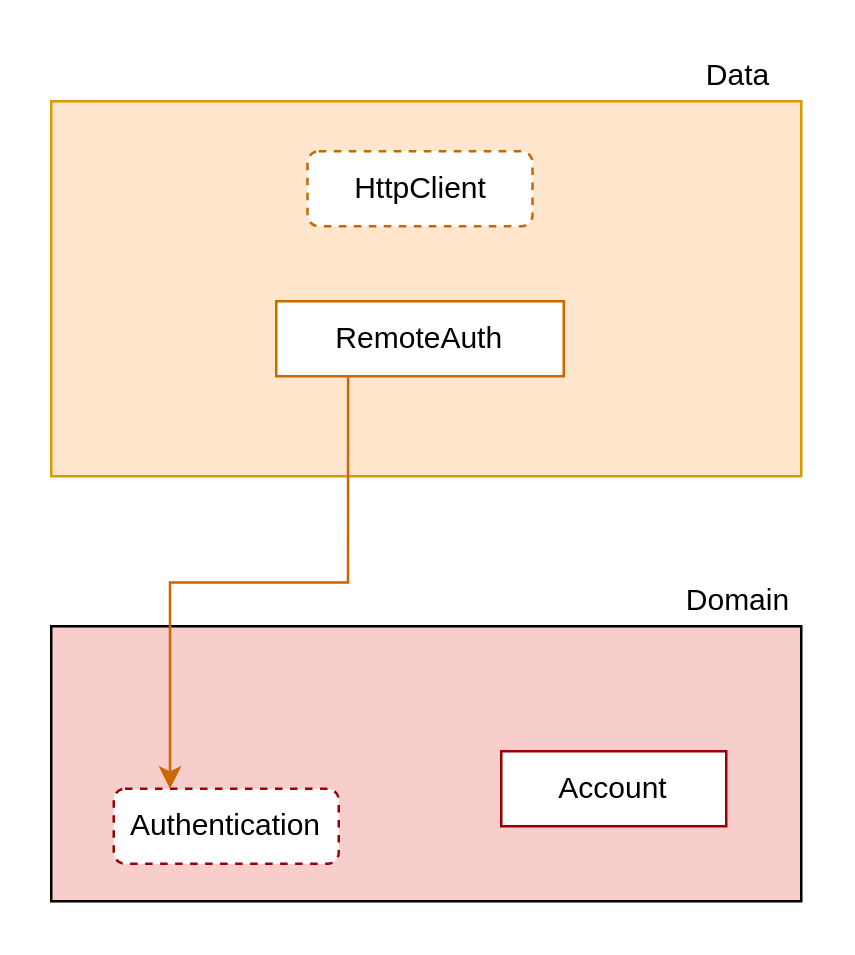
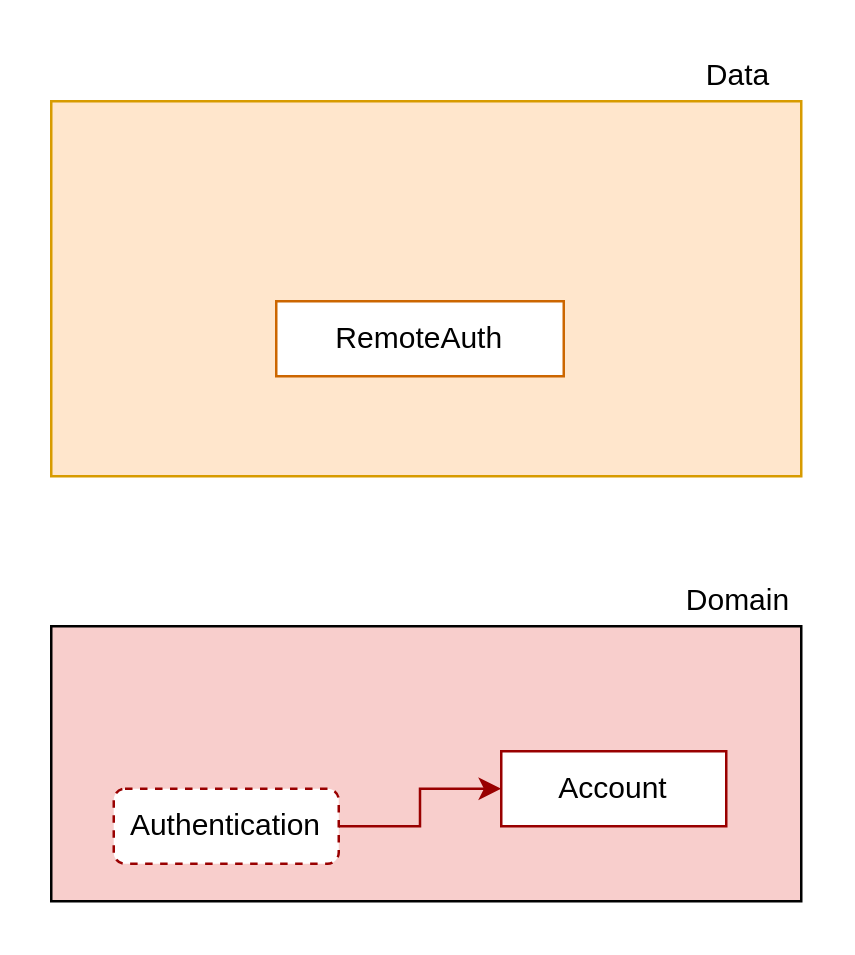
node "HttpClient": removed
edge "RemoteAuth" -> "Authentication": removed
edge "Authentication" -> "Account": added
